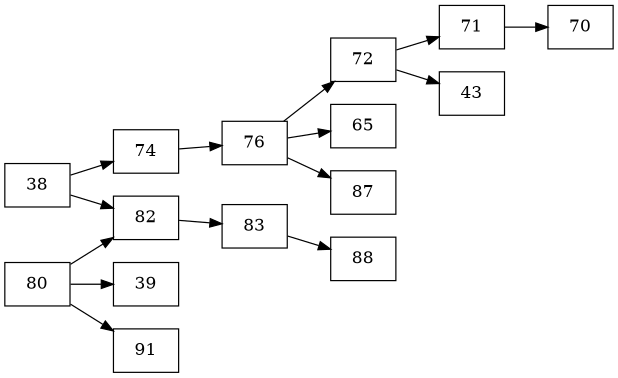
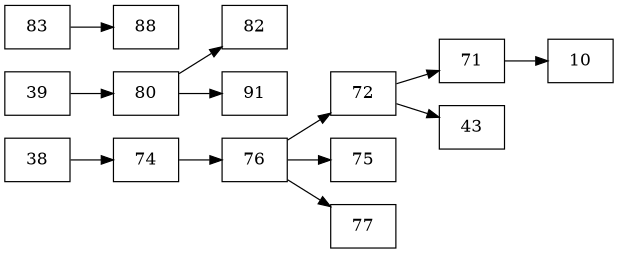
node "70": label "70" -> "10"
node "65": label "65" -> "75"
node "87": label "87" -> "77"
edge "38" -> "82": removed
edge "82" -> "83": removed
edge "80" -> "39": reversed
